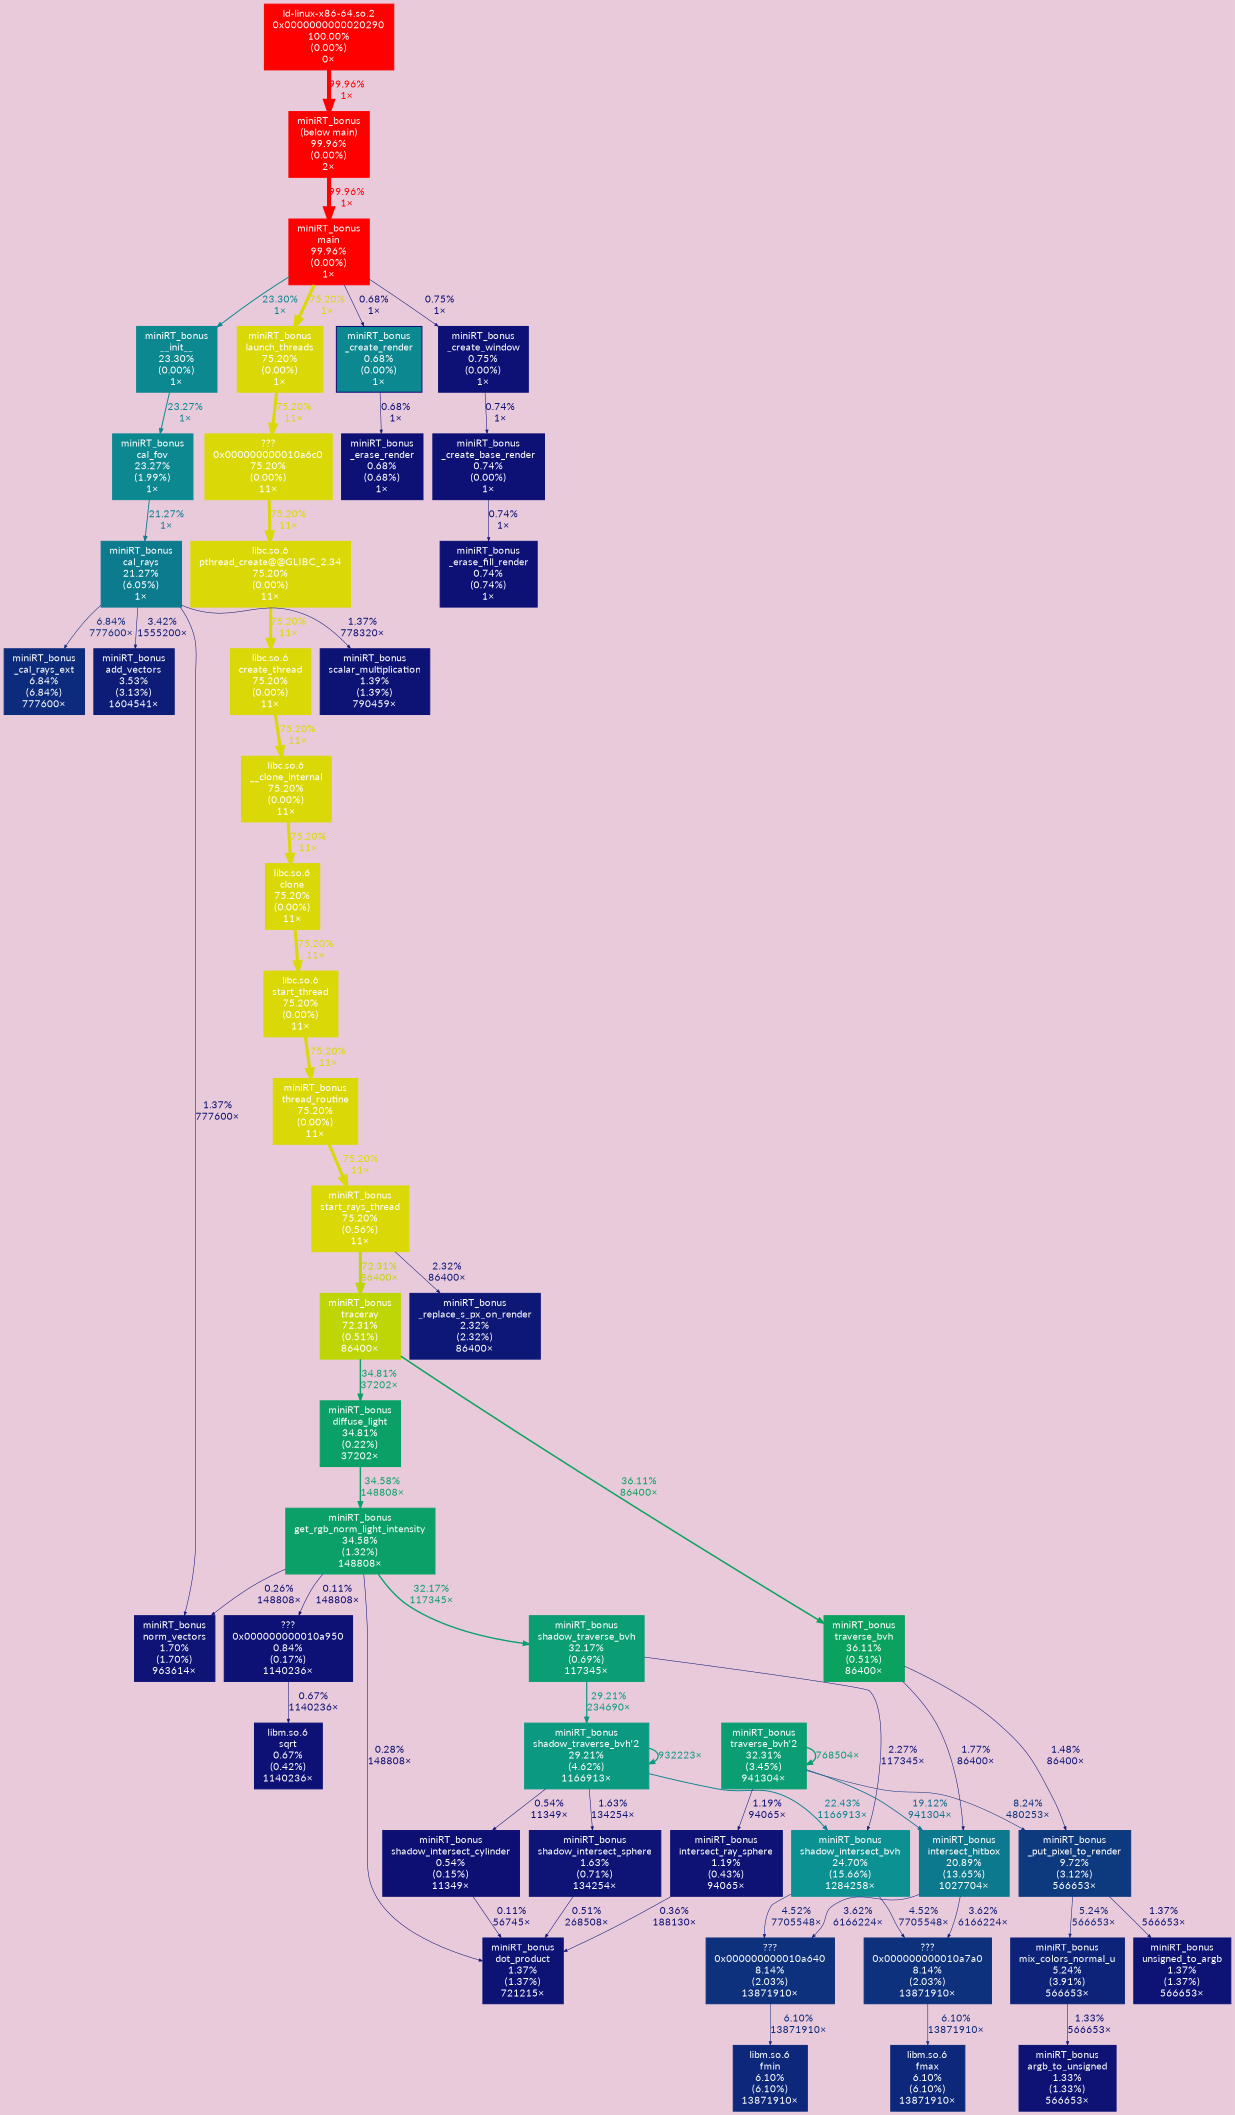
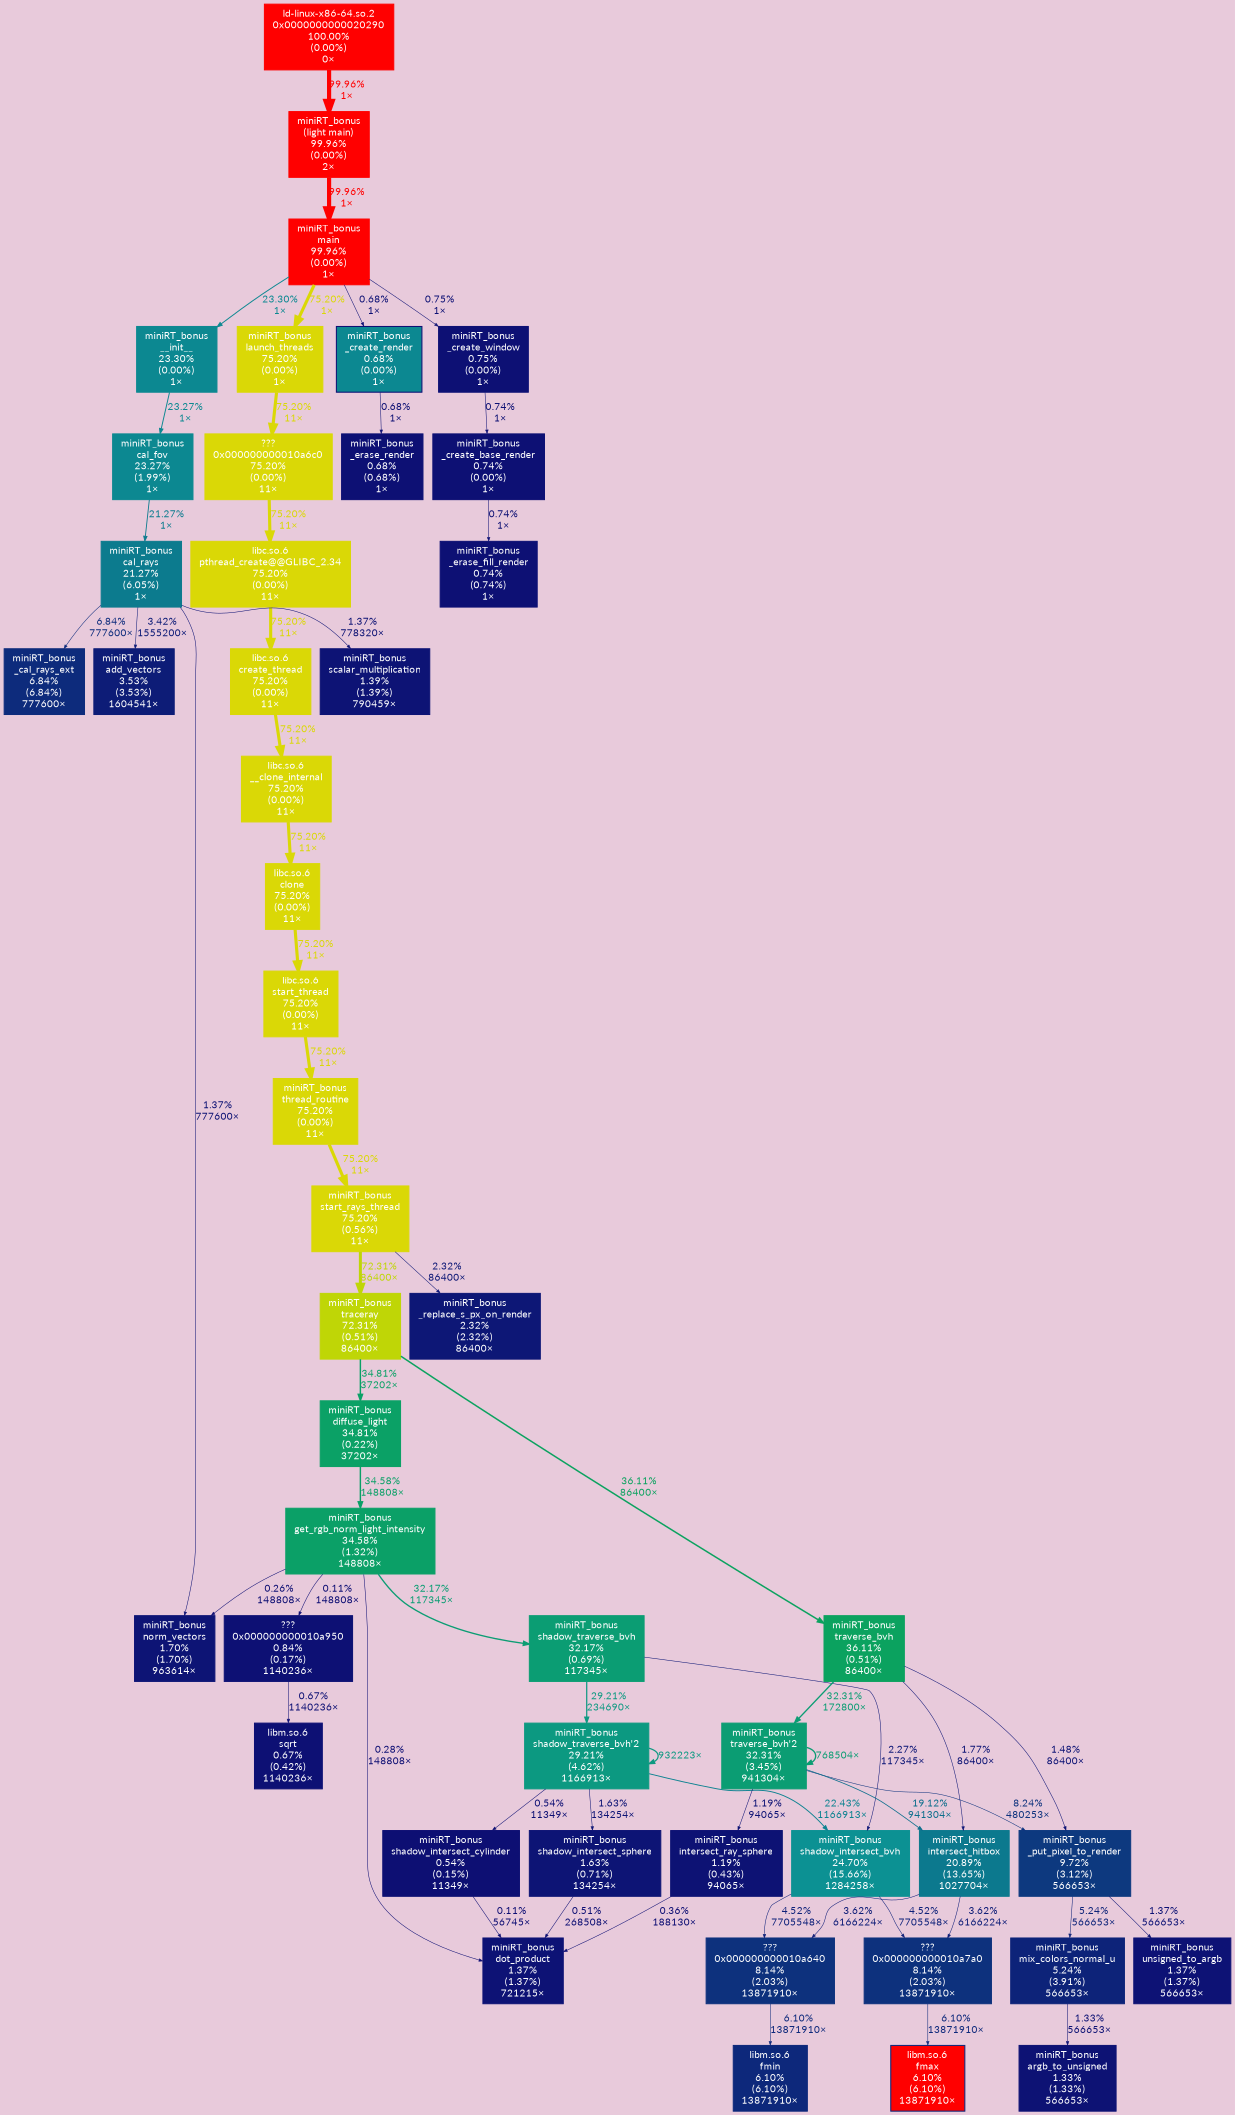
node "miniRT_bonus (below main) 99.96% (0.00%) 2×": label "miniRT_bonus (below main) 99.96% (0.00%) 2×" -> "miniRT_bonus (light main) 99.96% (0.00%) 2×"
node "miniRT_bonus add_vectors 3.53% (3.13%) 1604541×": label "miniRT_bonus add_vectors 3.53% (3.13%) 1604541×" -> "miniRT_bonus add_vectors 3.53% (3.53%) 1604541×"
edge "miniRT_bonus traverse_bvh 36.11% (0.51%) 86400×" -> "miniRT_bonus traverse_bvh'2 32.31% (3.45%) 941304×": added, label "32.31% 172800×"
node "libm.so.6 fmax 6.10% (6.10%) 13871910×": fillcolor #0d287b -> #ff0000
